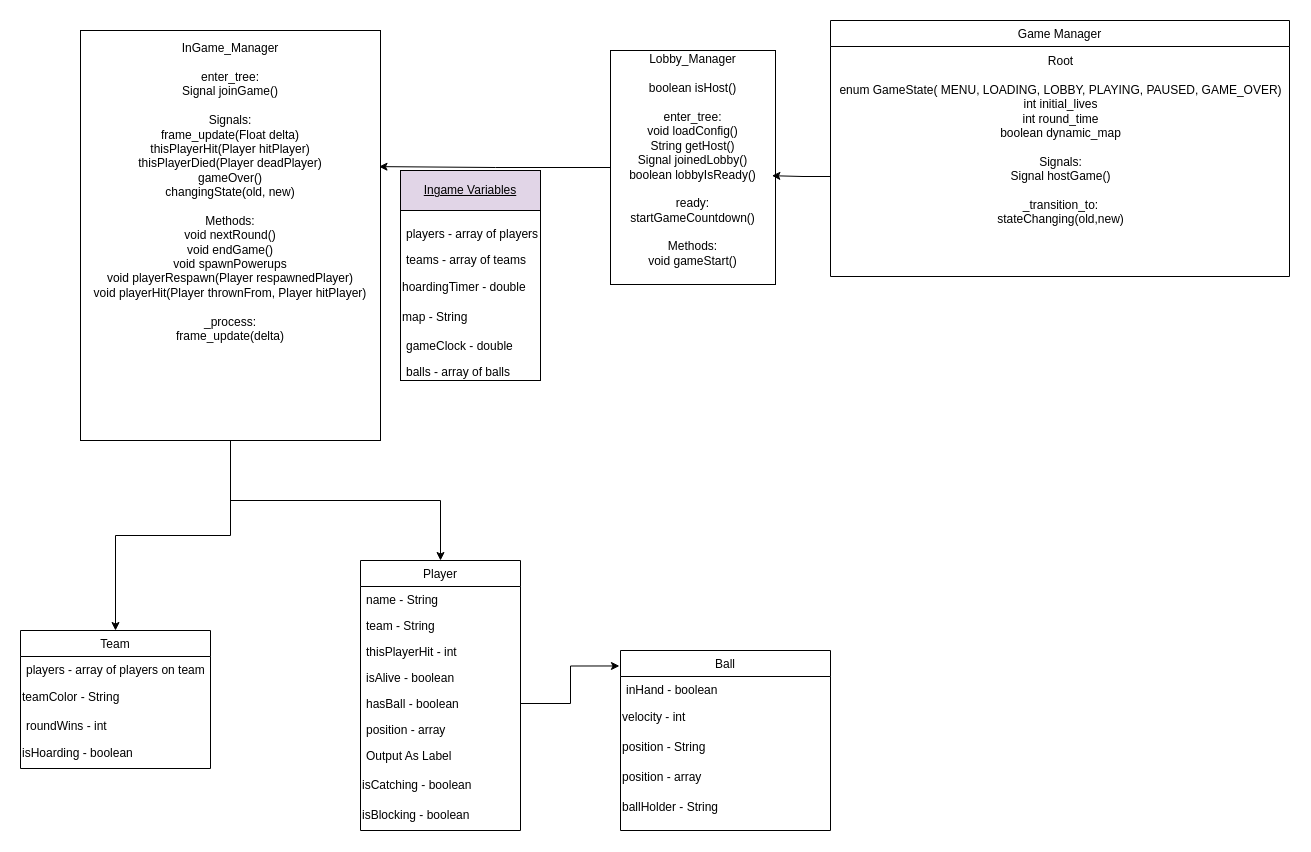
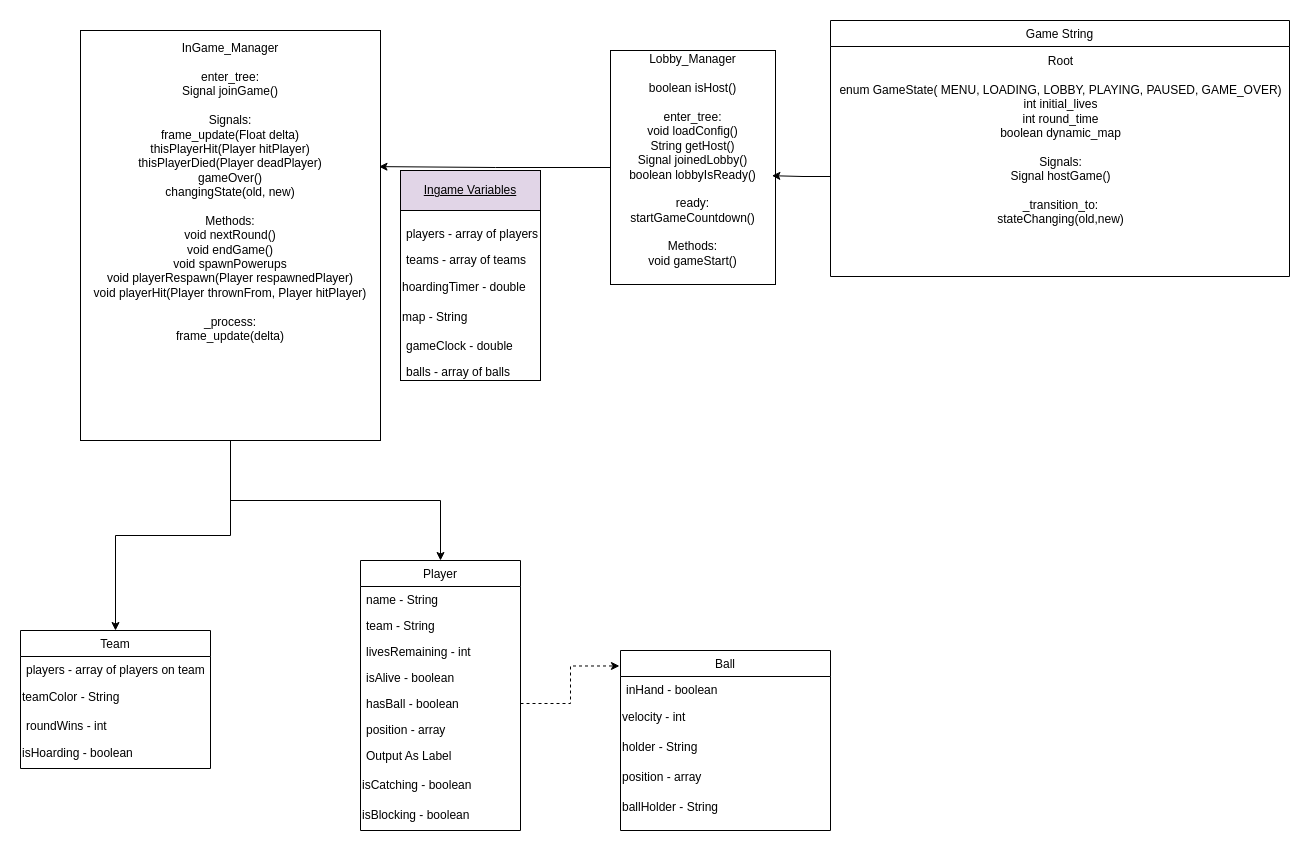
node "Game Manager": label "Game Manager" -> "Game String"
node "thisPlayerHit - int": label "thisPlayerHit - int" -> "livesRemaining - int"
edge "hasBall - boolean" -> "Ball": style solid -> dashed
node "position - String": label "position - String" -> "holder - String"
